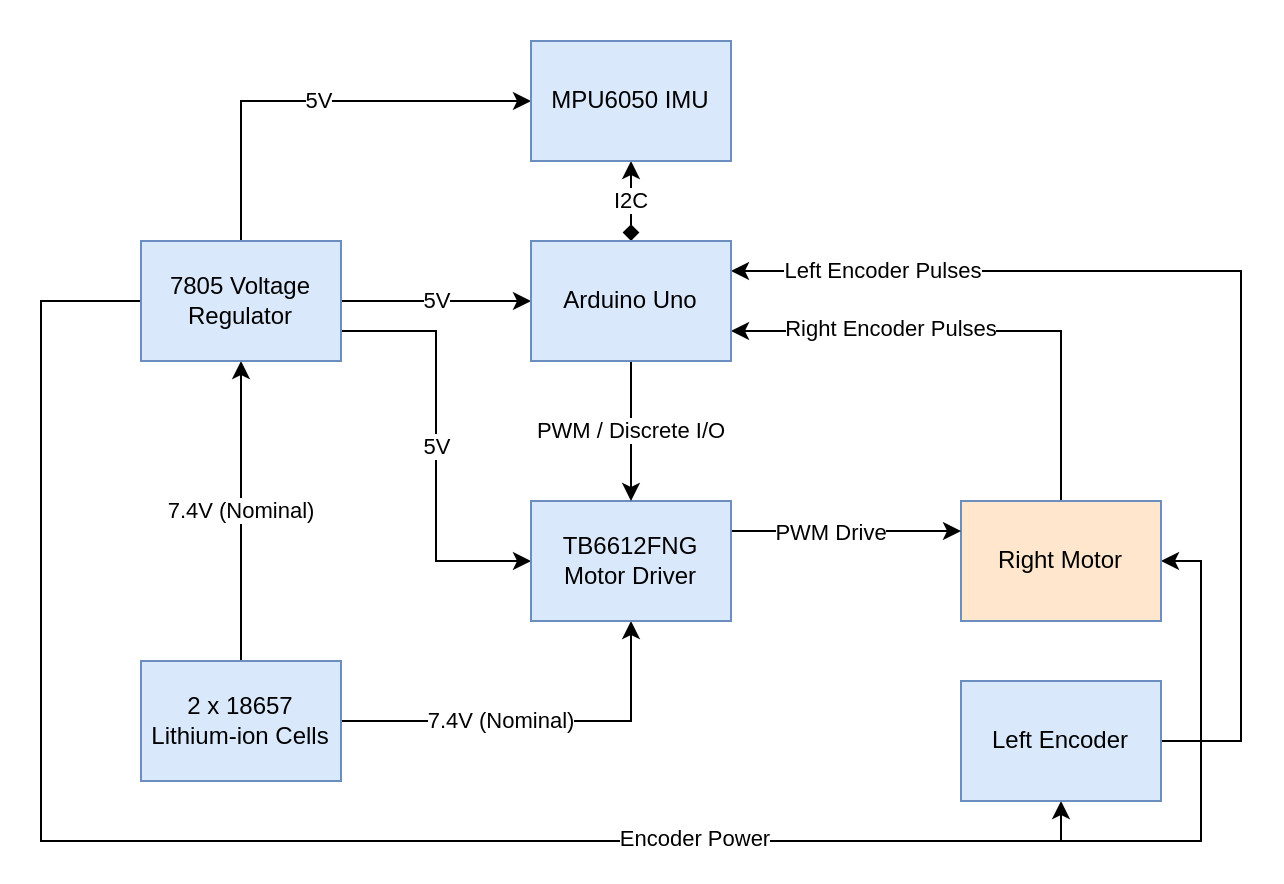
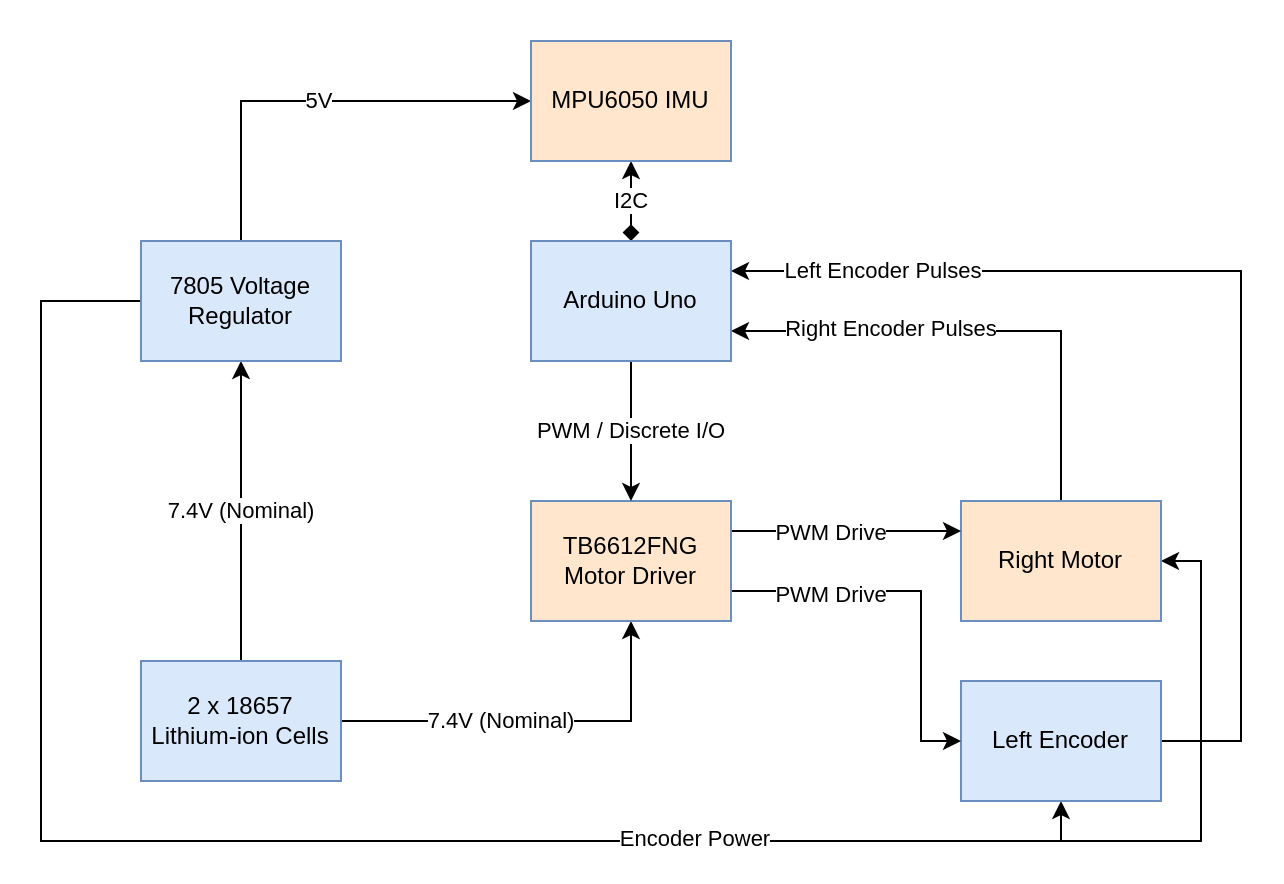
node "MPU6050 IMU": fillcolor #dae8fc -> #ffe6cc
edge "7805 Voltage Regulator" -> "Arduino Uno": removed, label "5V"
edge "7805 Voltage Regulator" -> "TB6612FNG Motor Driver": removed, label "5V"
node "TB6612FNG Motor Driver": fillcolor #dae8fc -> #ffe6cc
edge "TB6612FNG Motor Driver" -> "Left Encoder": added, label "PWM Drive"
